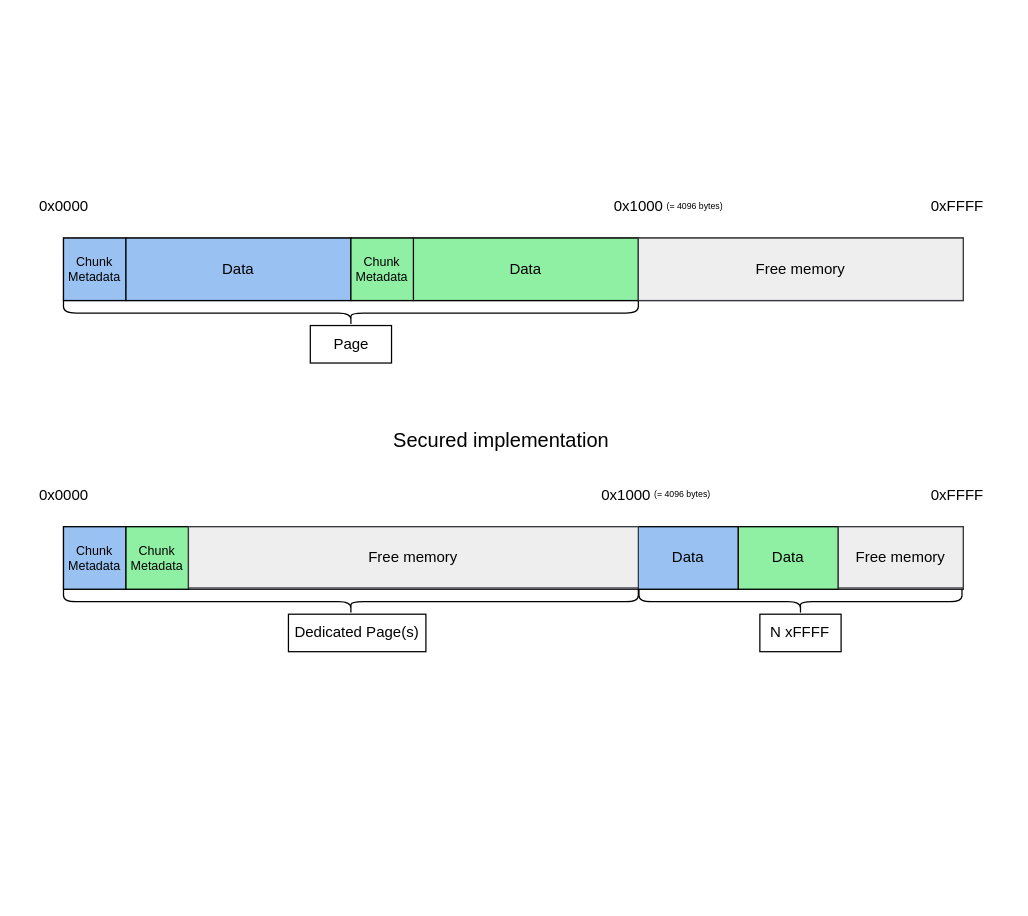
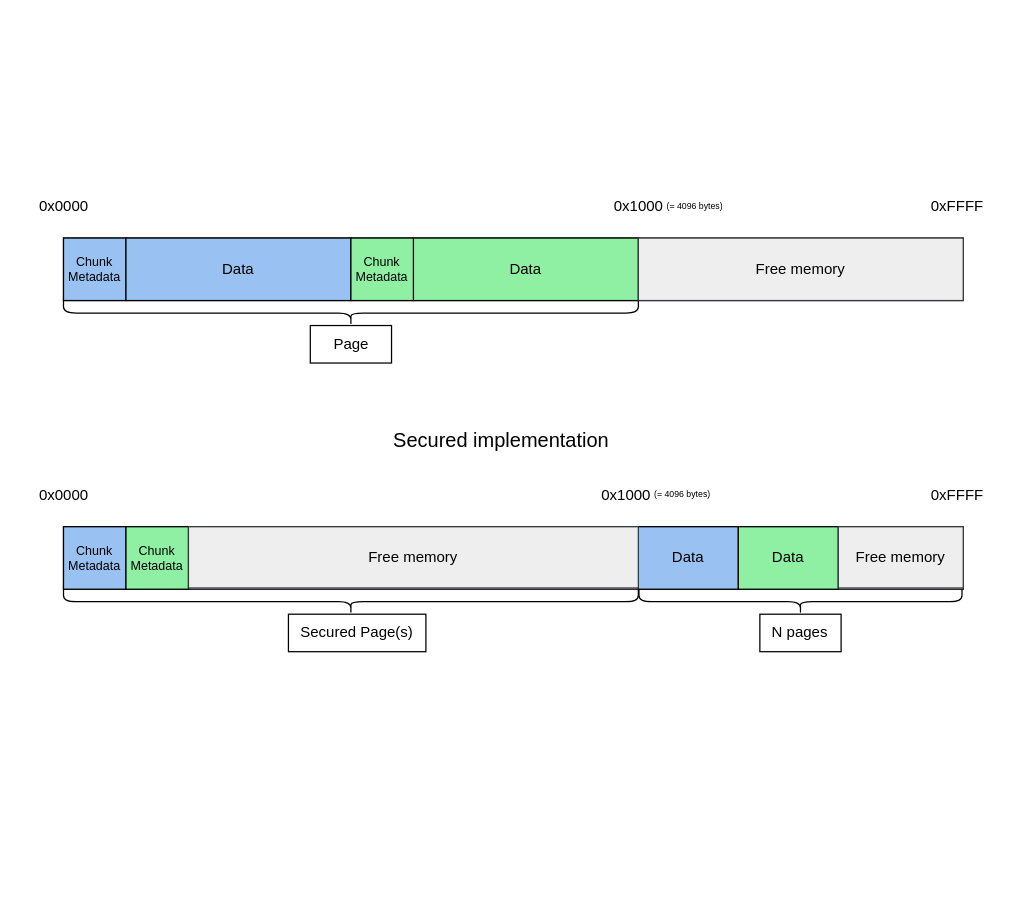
node "Dedicated Page(s)": label "Dedicated Page(s)" -> "Secured Page(s)"
node "N xFFFF": label "N xFFFF" -> "N pages"
